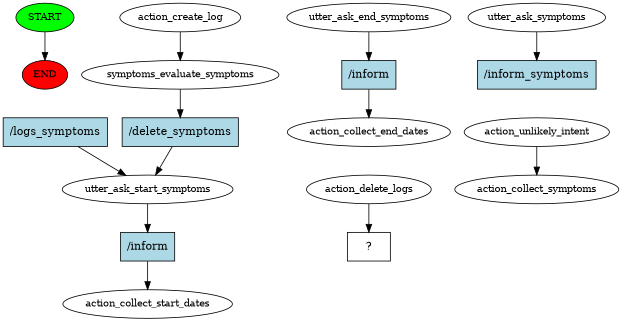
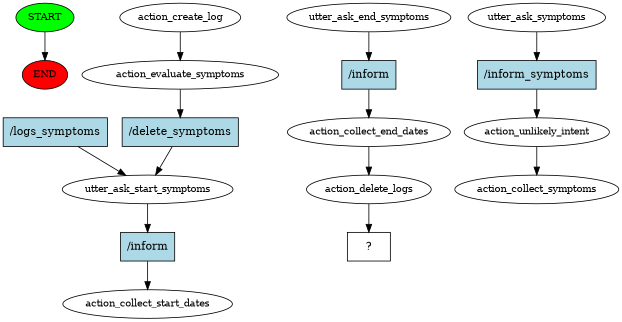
node "symptoms_evaluate_symptoms": label "symptoms_evaluate_symptoms" -> "action_evaluate_symptoms"
edge "/inform_symptoms" -> "action_unlikely_intent": added
edge "action_collect_end_dates" -> "action_delete_logs": added
